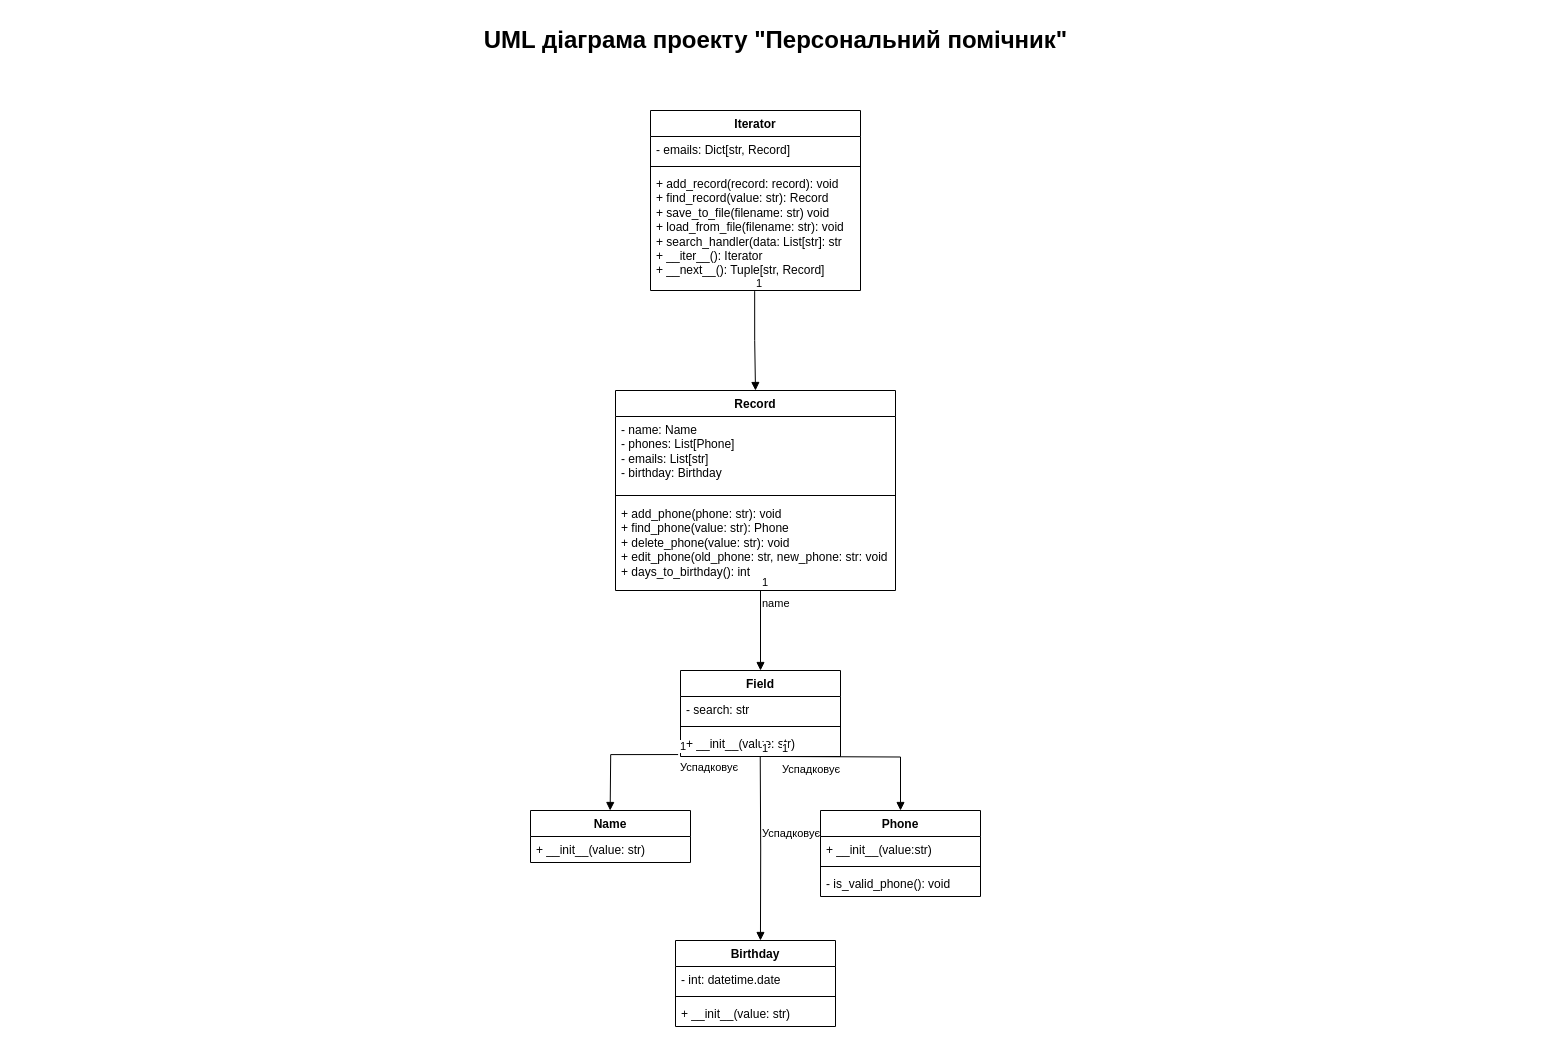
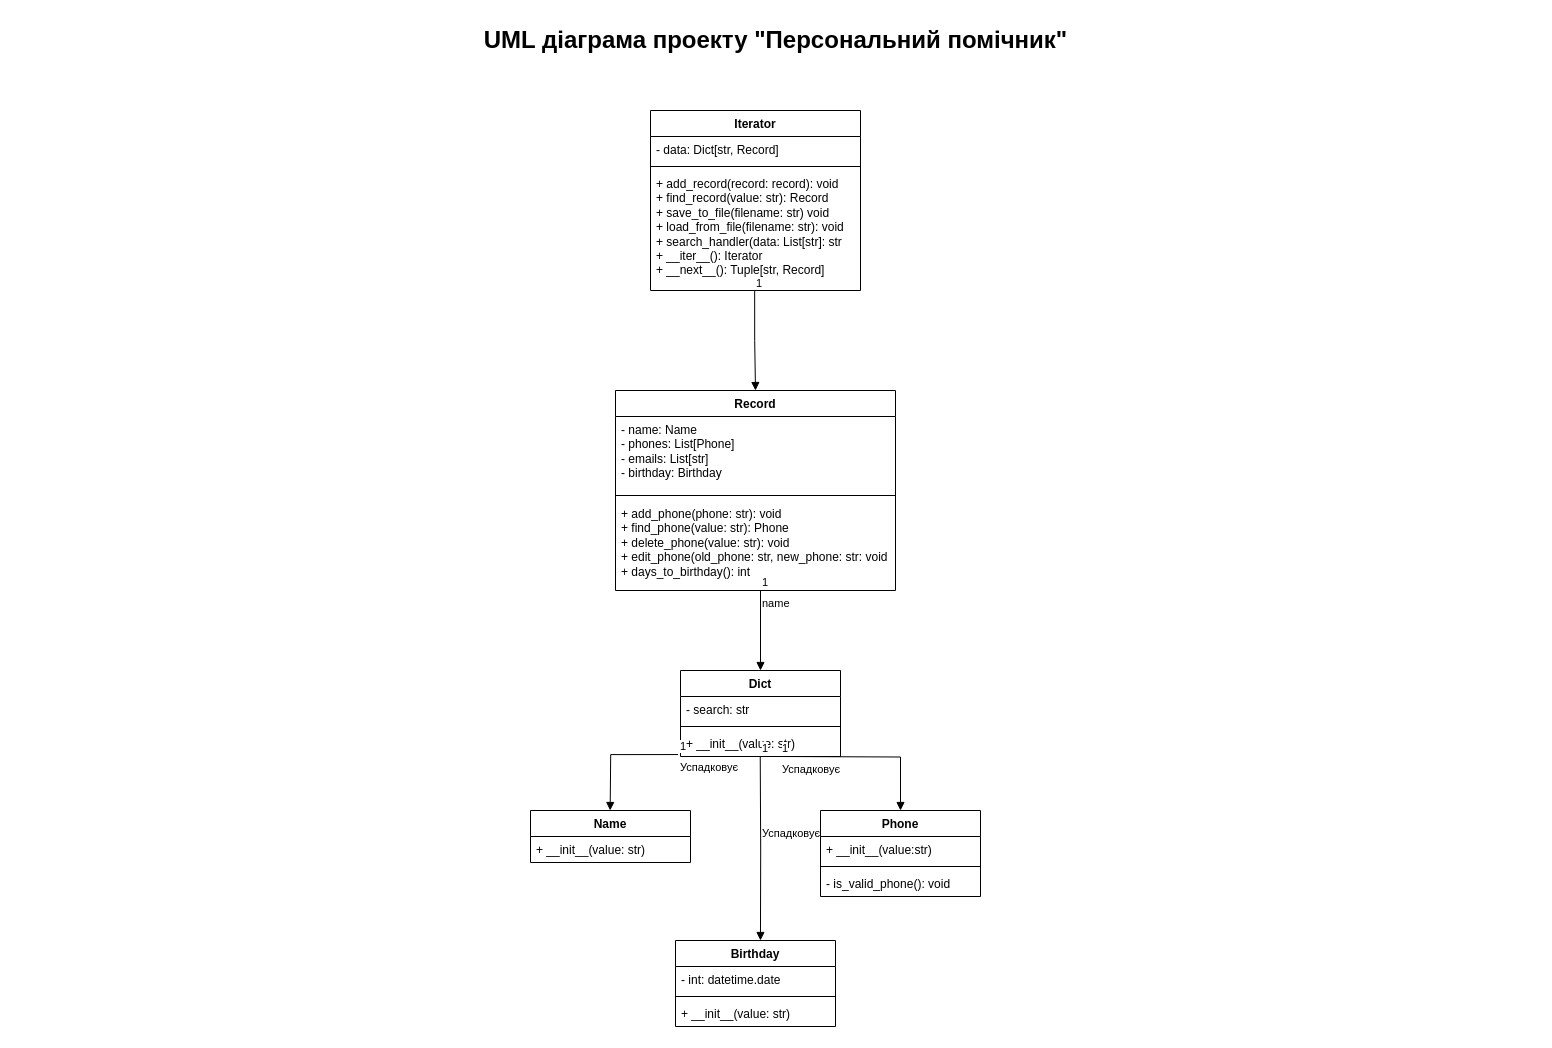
node "- emails: Dict[str, Record]": label "- emails: Dict[str, Record]" -> "- data: Dict[str, Record]"
node "Field": label "Field" -> "Dict"
